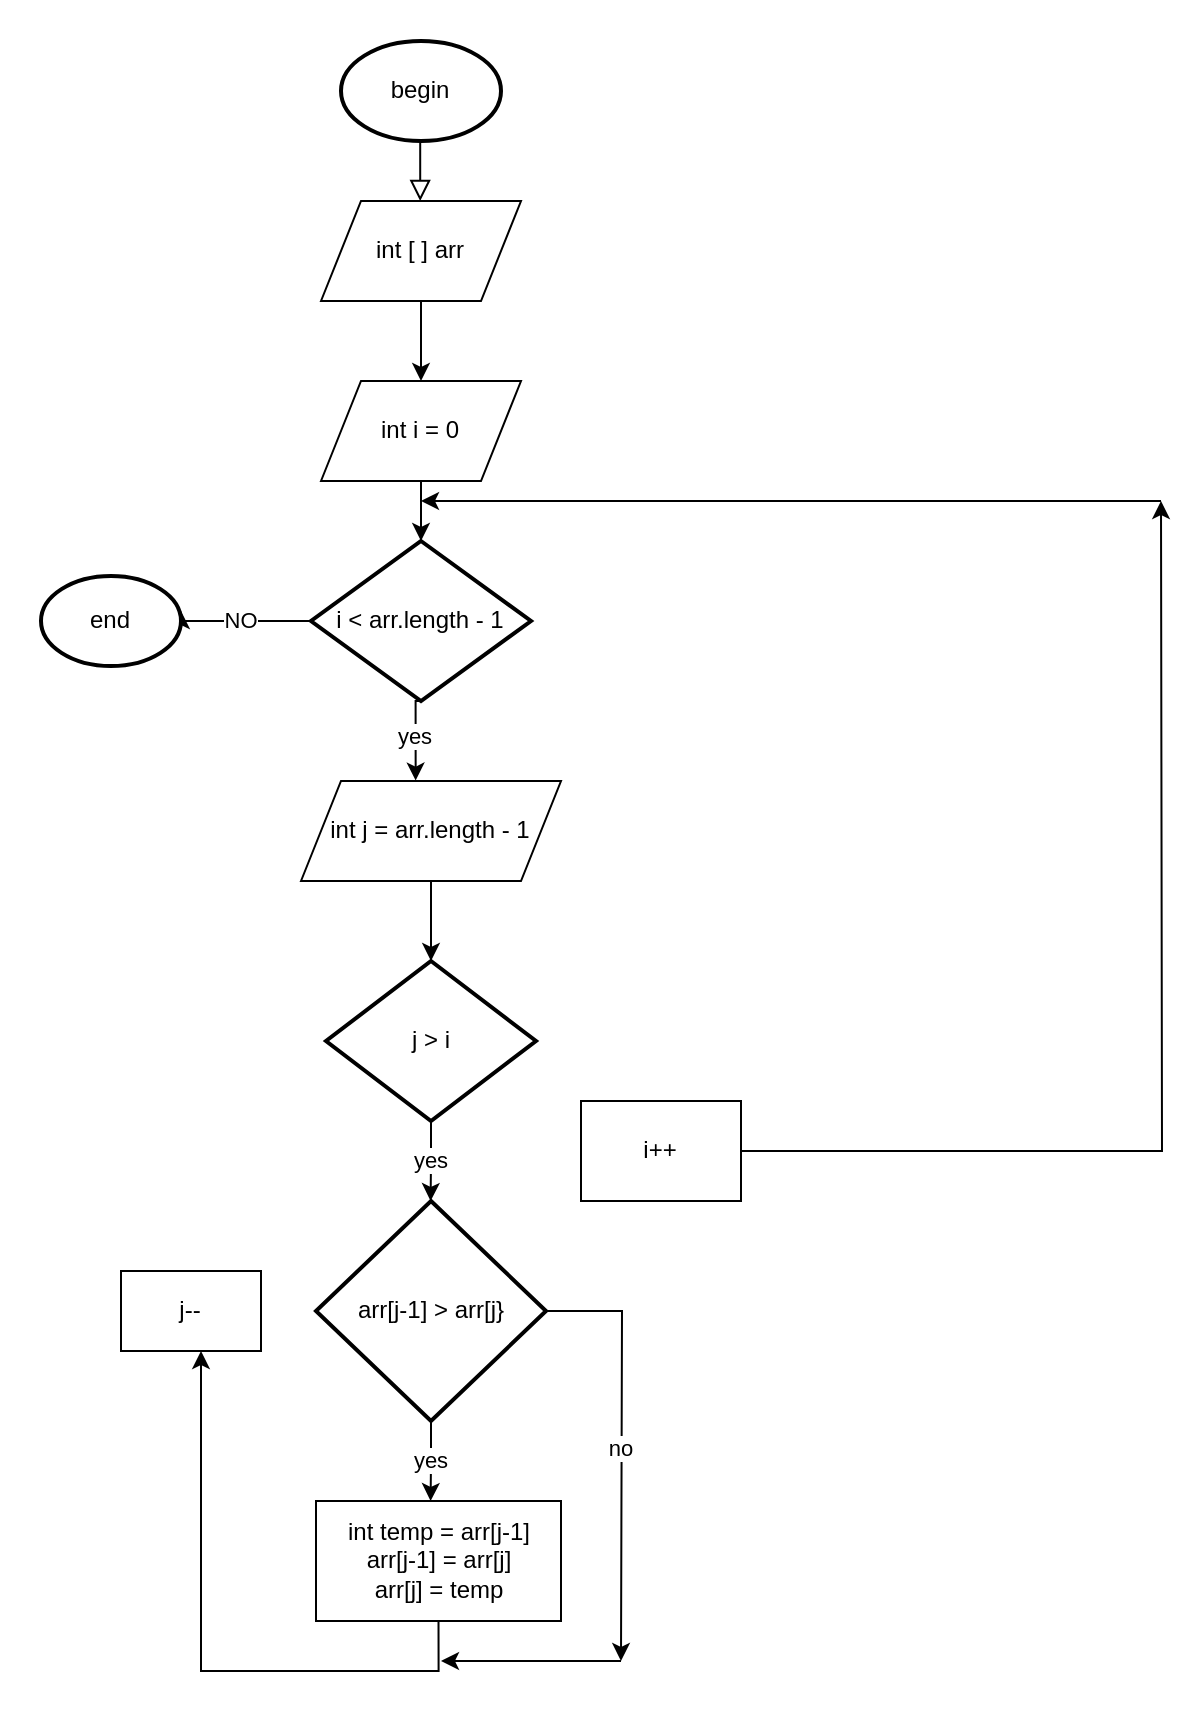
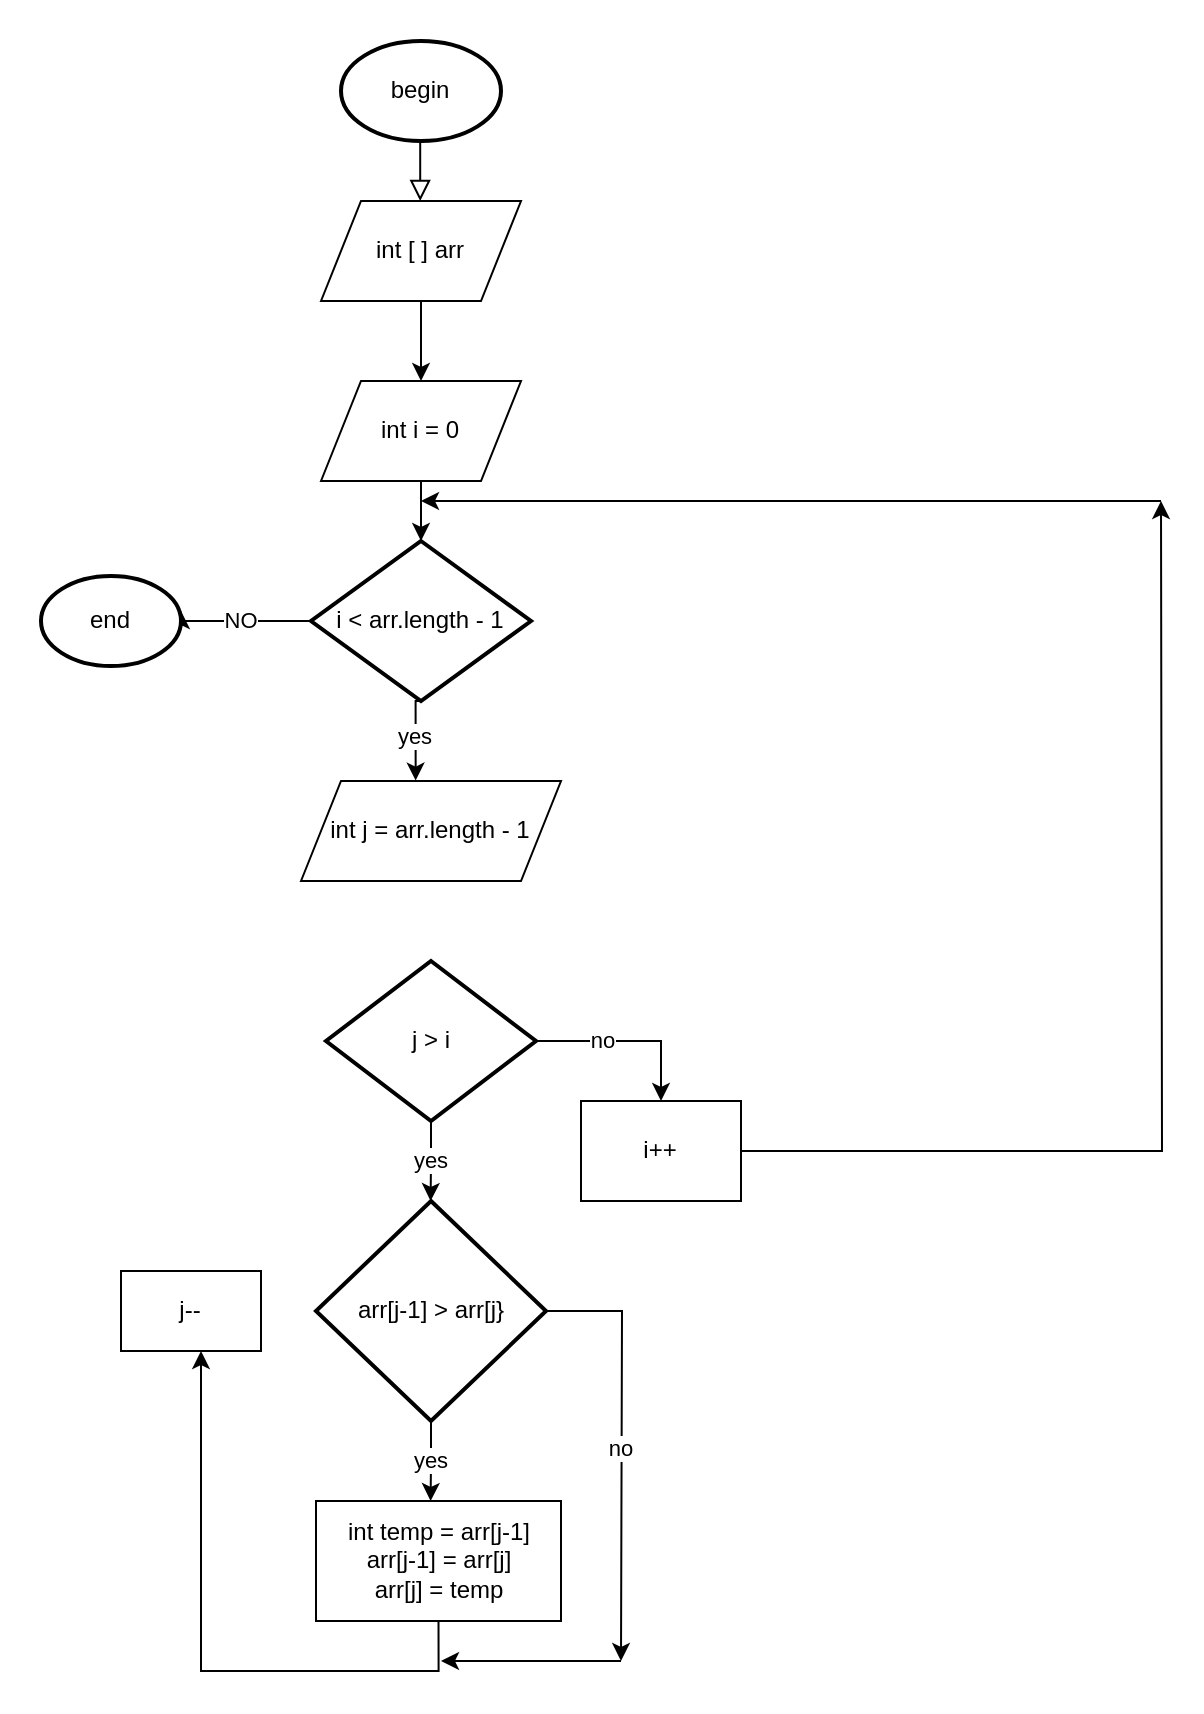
edge "int j = arr.length - 1" -> "j > i": removed
edge "j > i" -> "i++": added, label "no"
